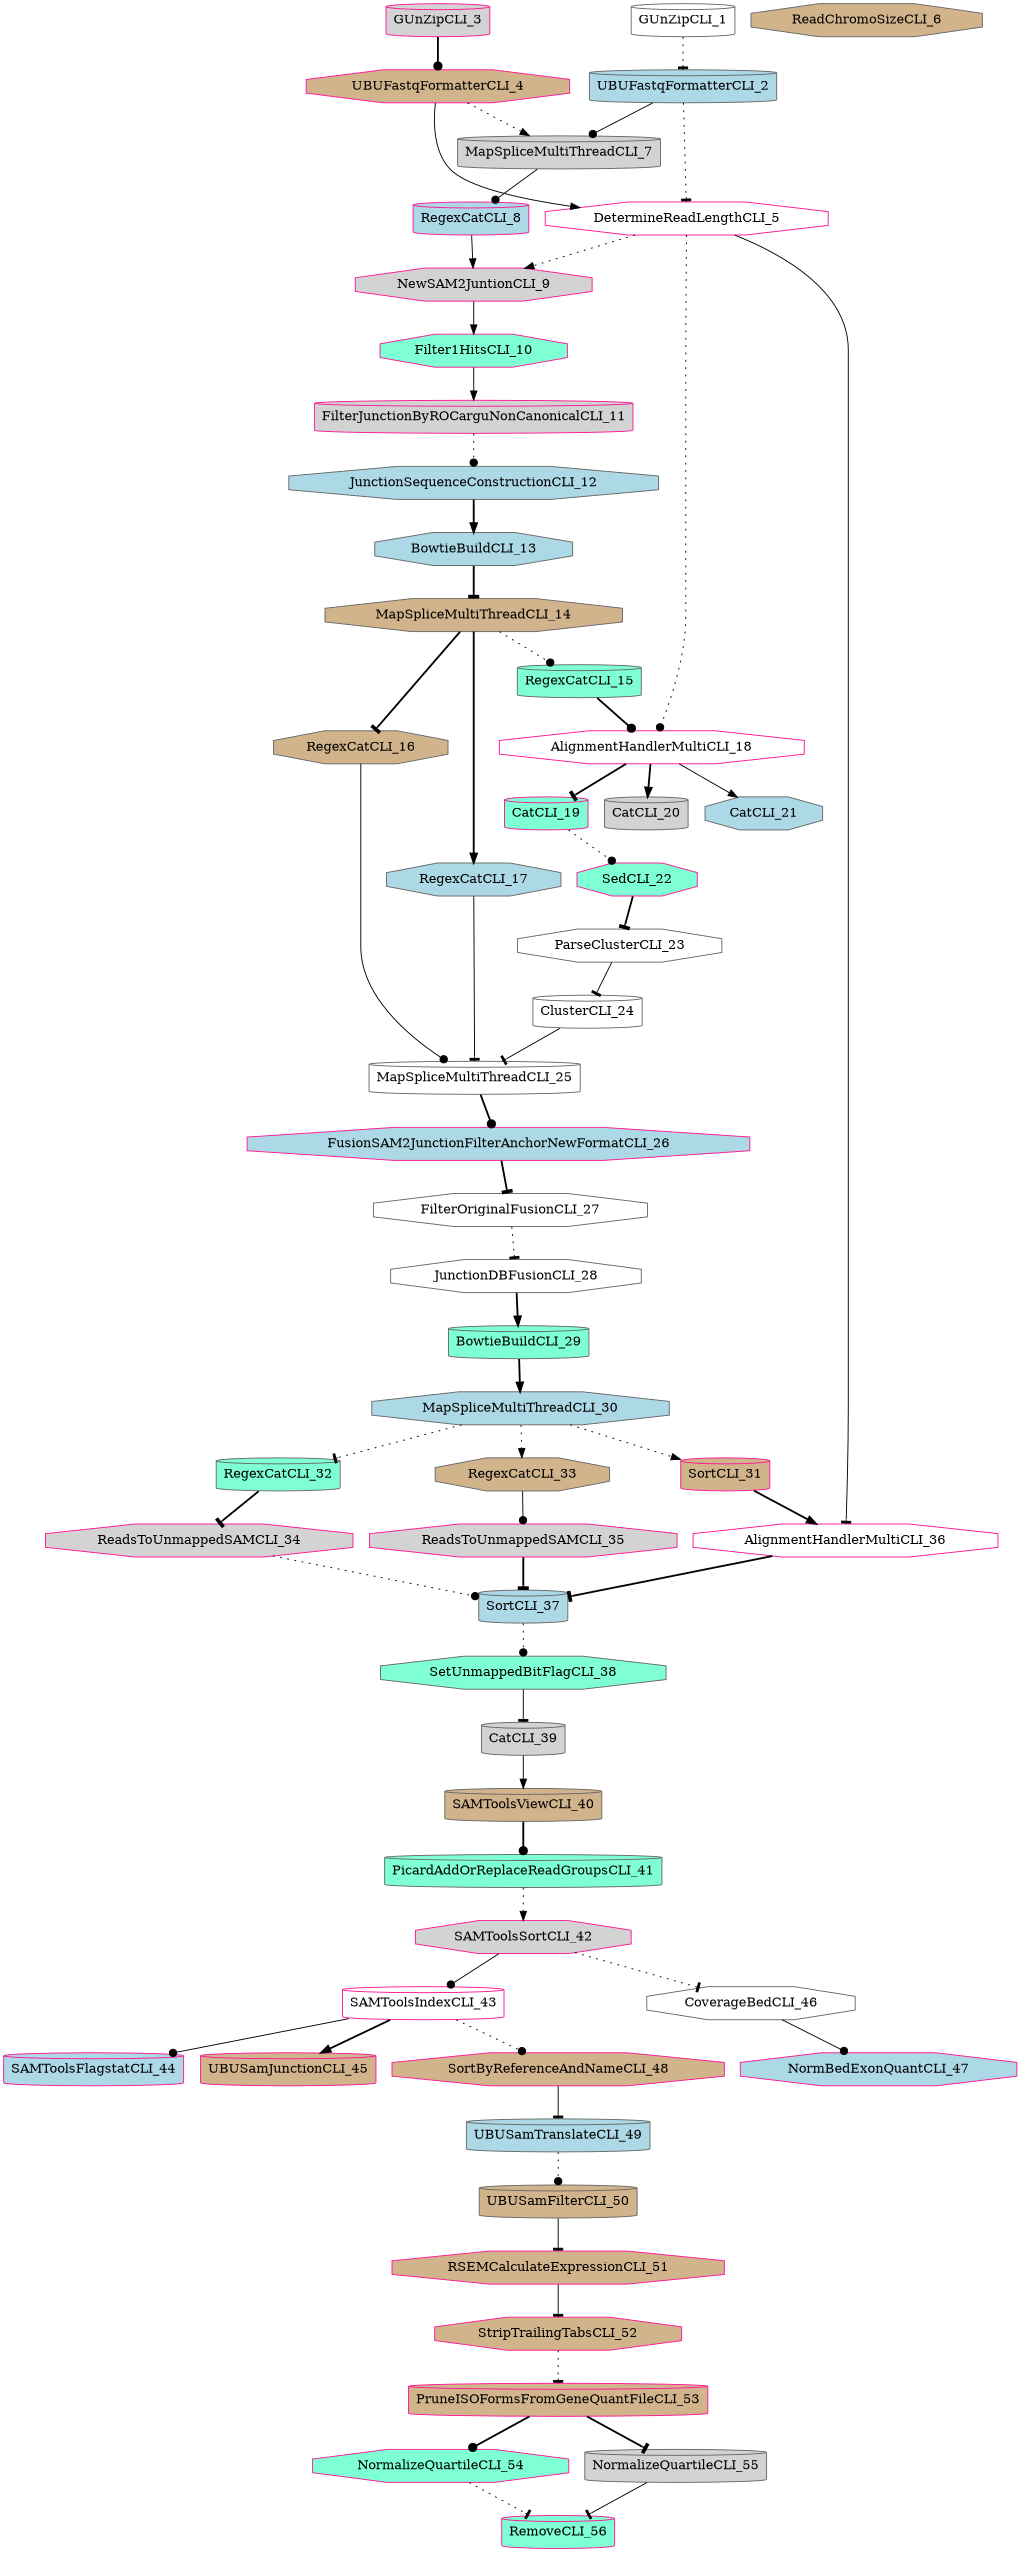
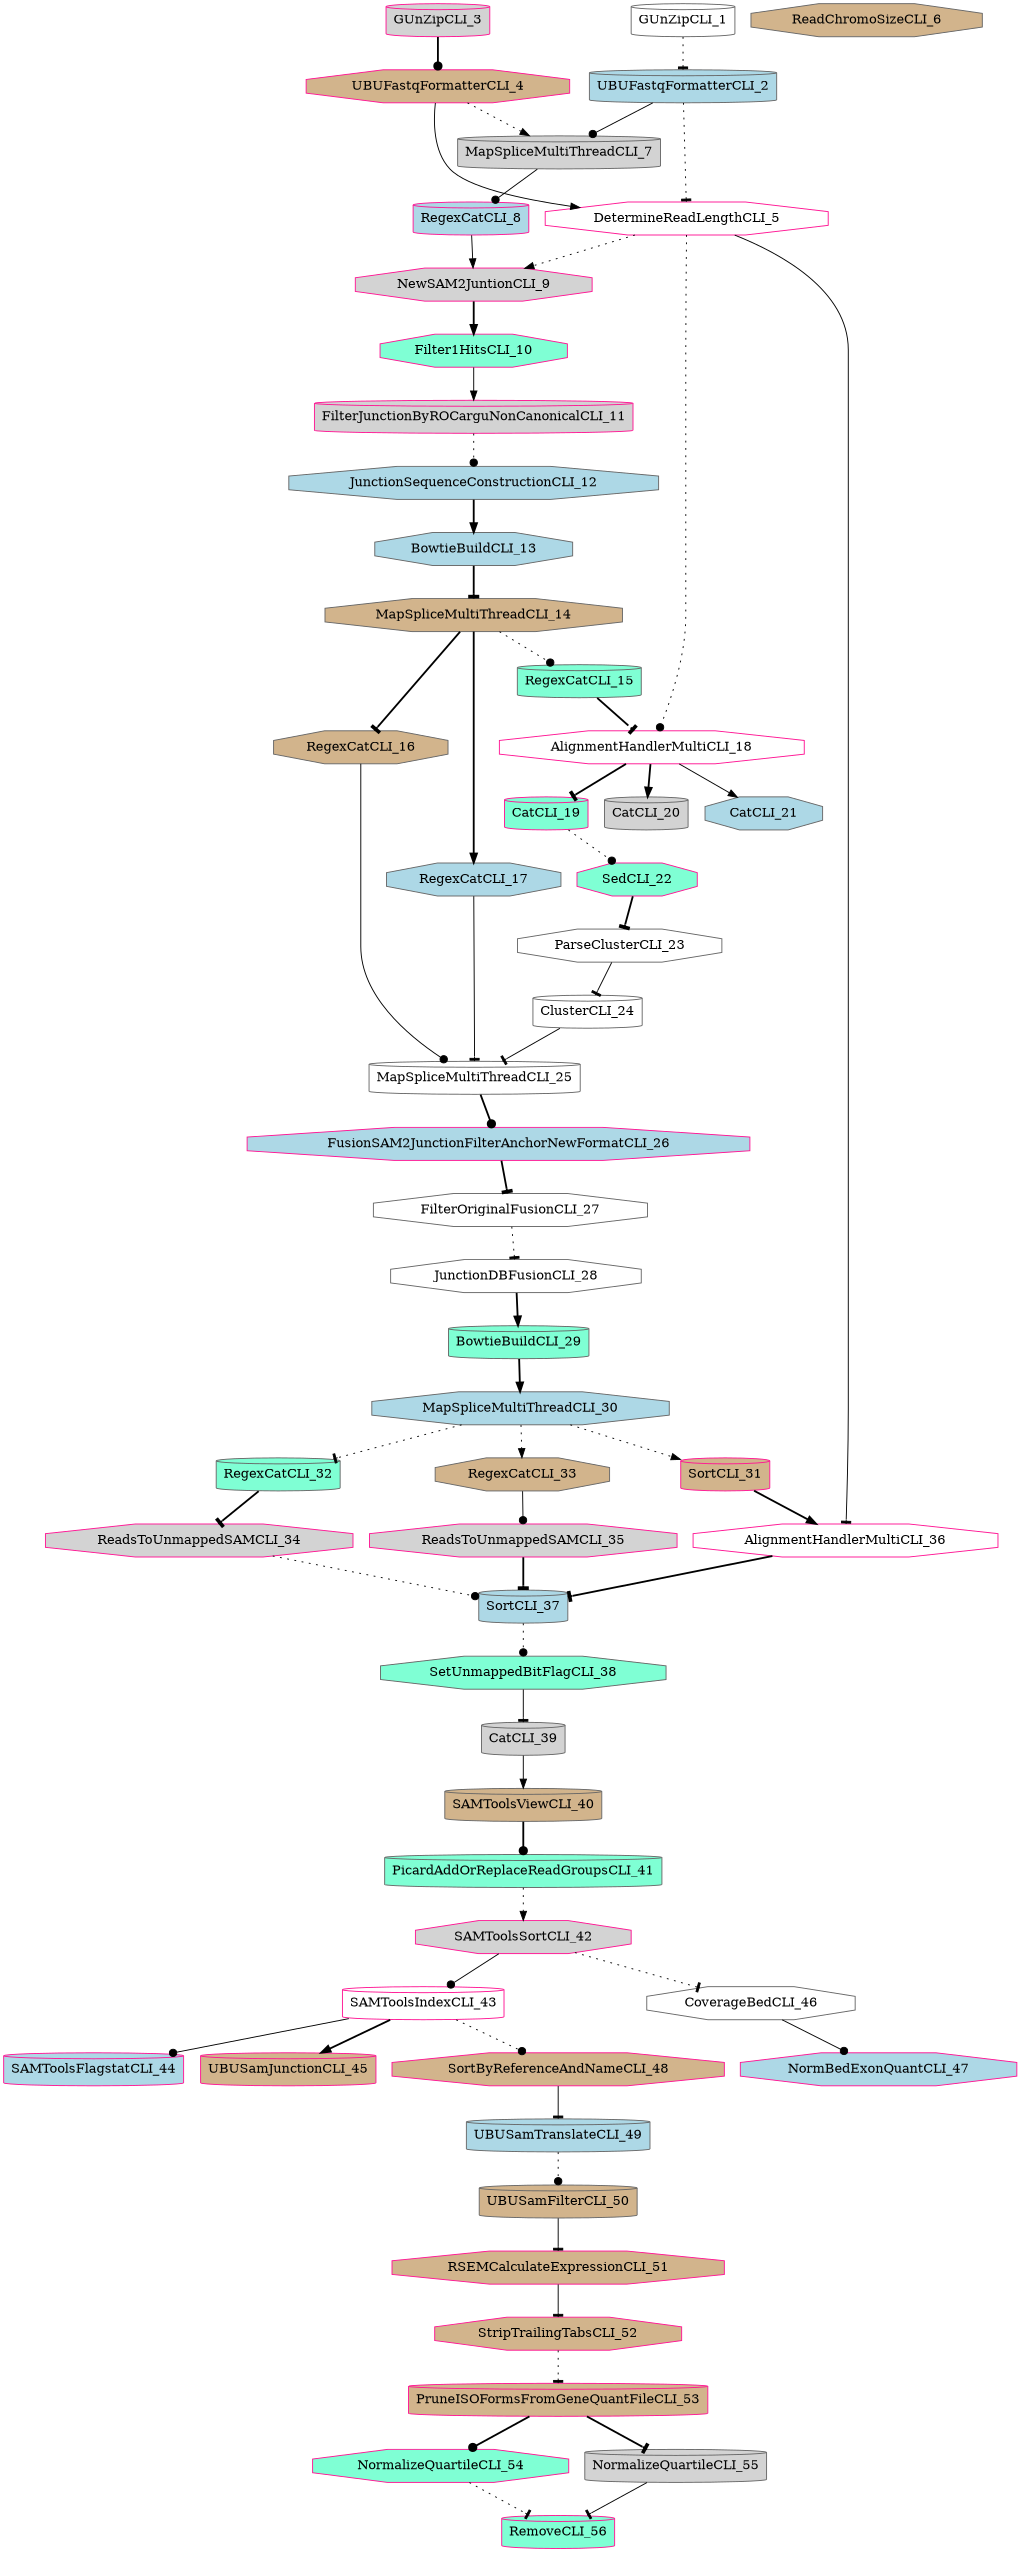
edge "NewSAM2JuntionCLI_9" -> "Filter1HitsCLI_10": style solid -> bold
edge "RegexCatCLI_15" -> "AlignmentHandlerMultiCLI_18": arrowhead dot -> tee
